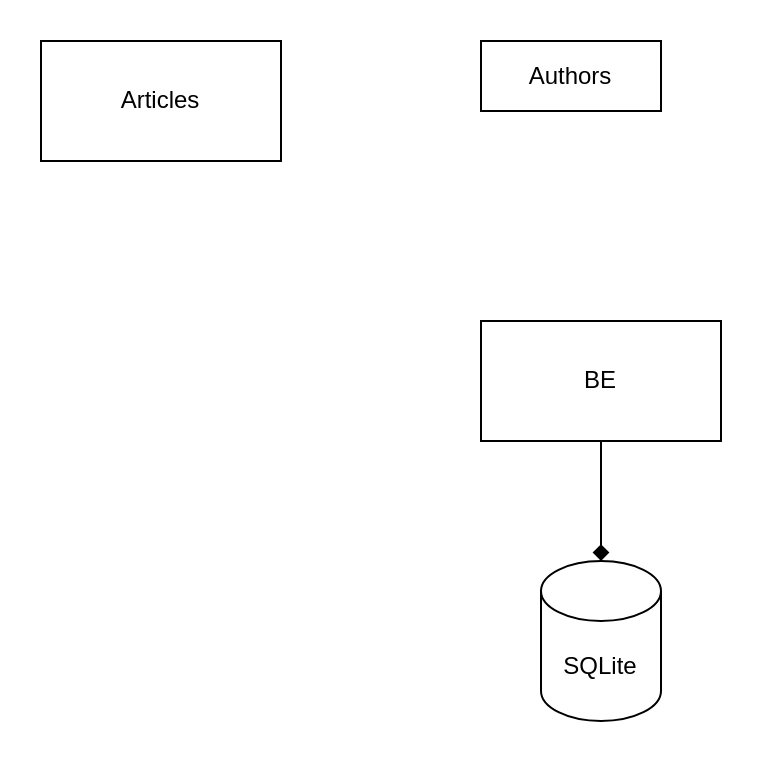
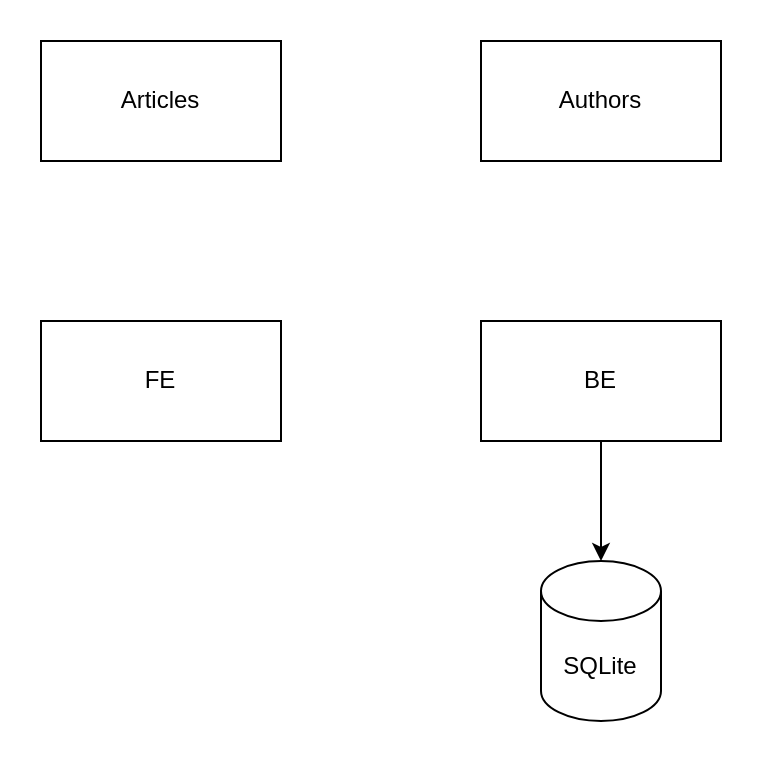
node "Authors": size 180x70 -> 240x120
node "FE": added
edge "BE" -> "SQLite": arrowhead diamond -> classic
